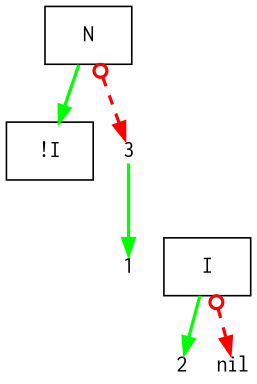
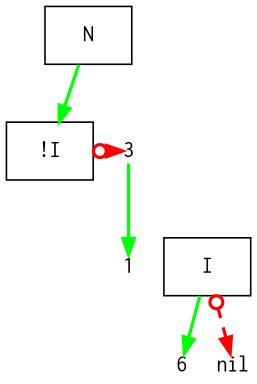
edge "N" -- "3": now "!I" -- "3"
node "2": label "2" -> "6"
